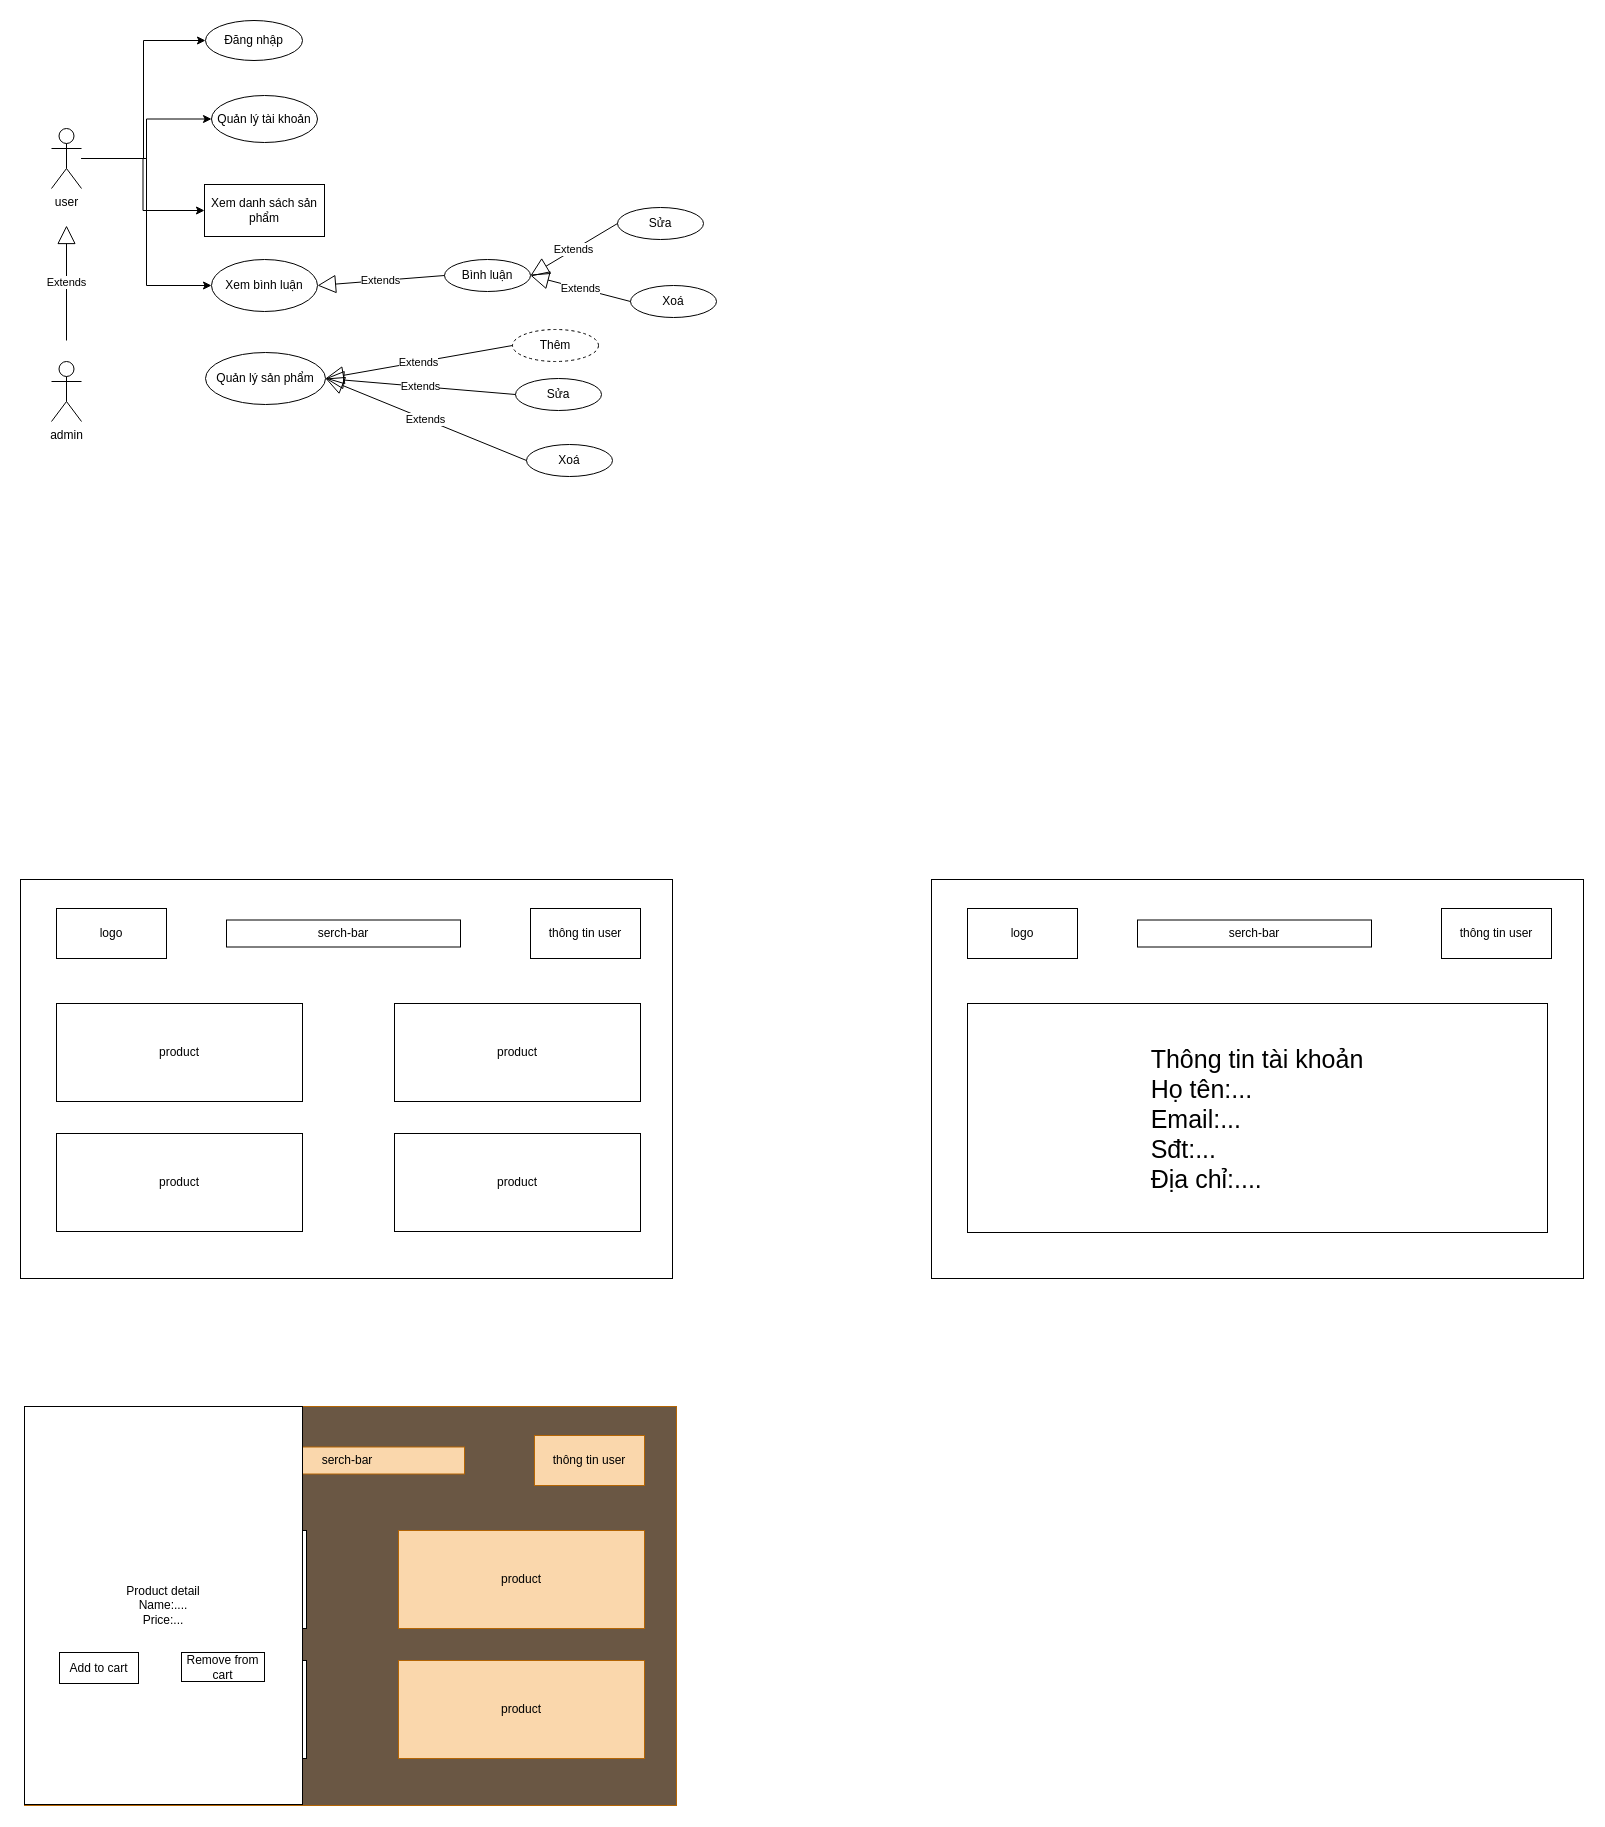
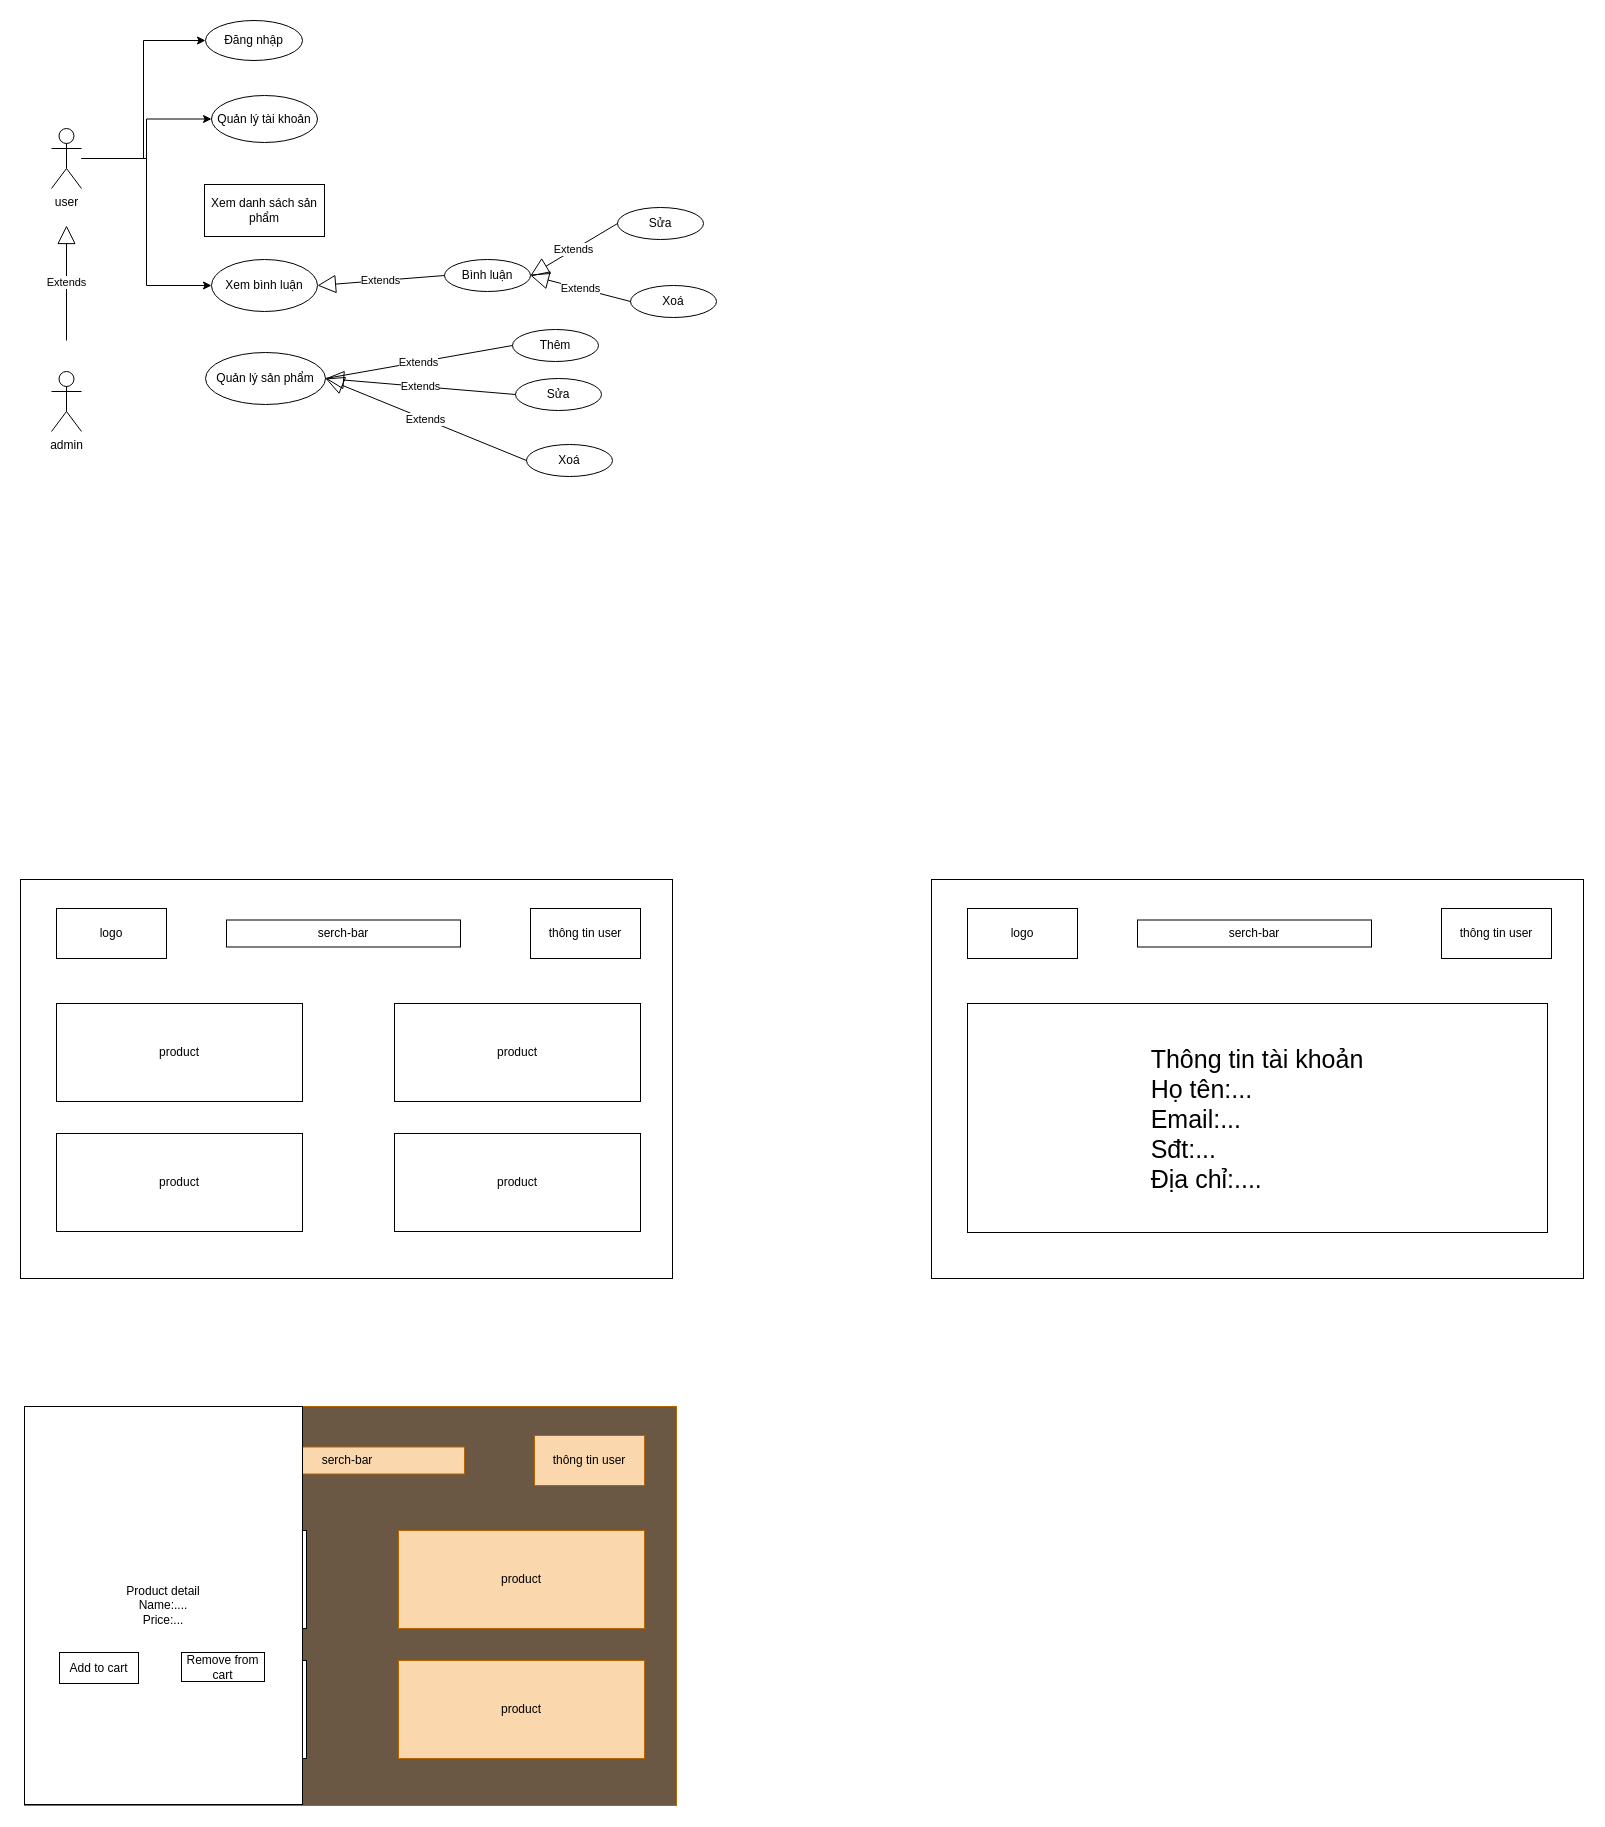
edge "user" -> "Xem danh sách sản phẩm": removed
node "Thêm": style dashed -> solid
edge "Thêm" -> "Quản lý sản phẩm": arrowhead block -> none
node "admin": moved (67, 392) -> (67, 402)
